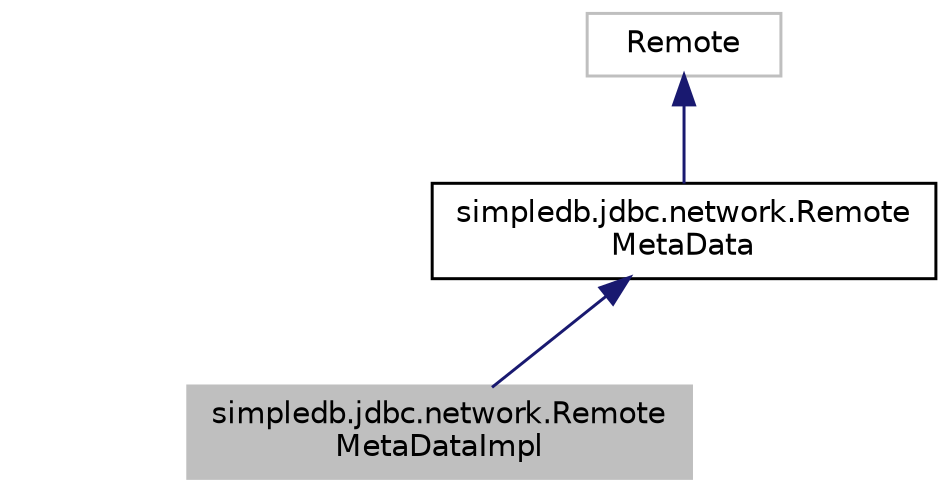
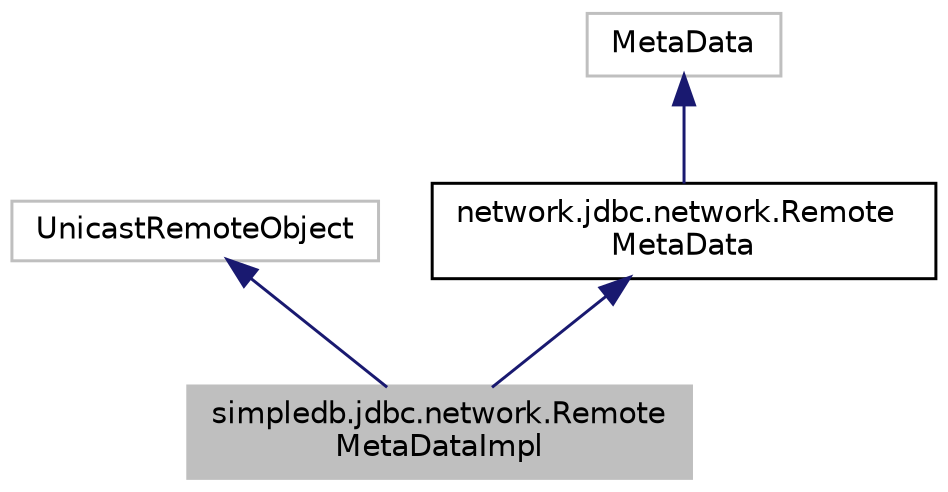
node "Remote": label "Remote" -> "MetaData"
node "UnicastRemoteObject": added
node "simpledb.jdbc.network.Remote MetaData": label "simpledb.jdbc.network.Remote MetaData" -> "network.jdbc.network.Remote MetaData"
